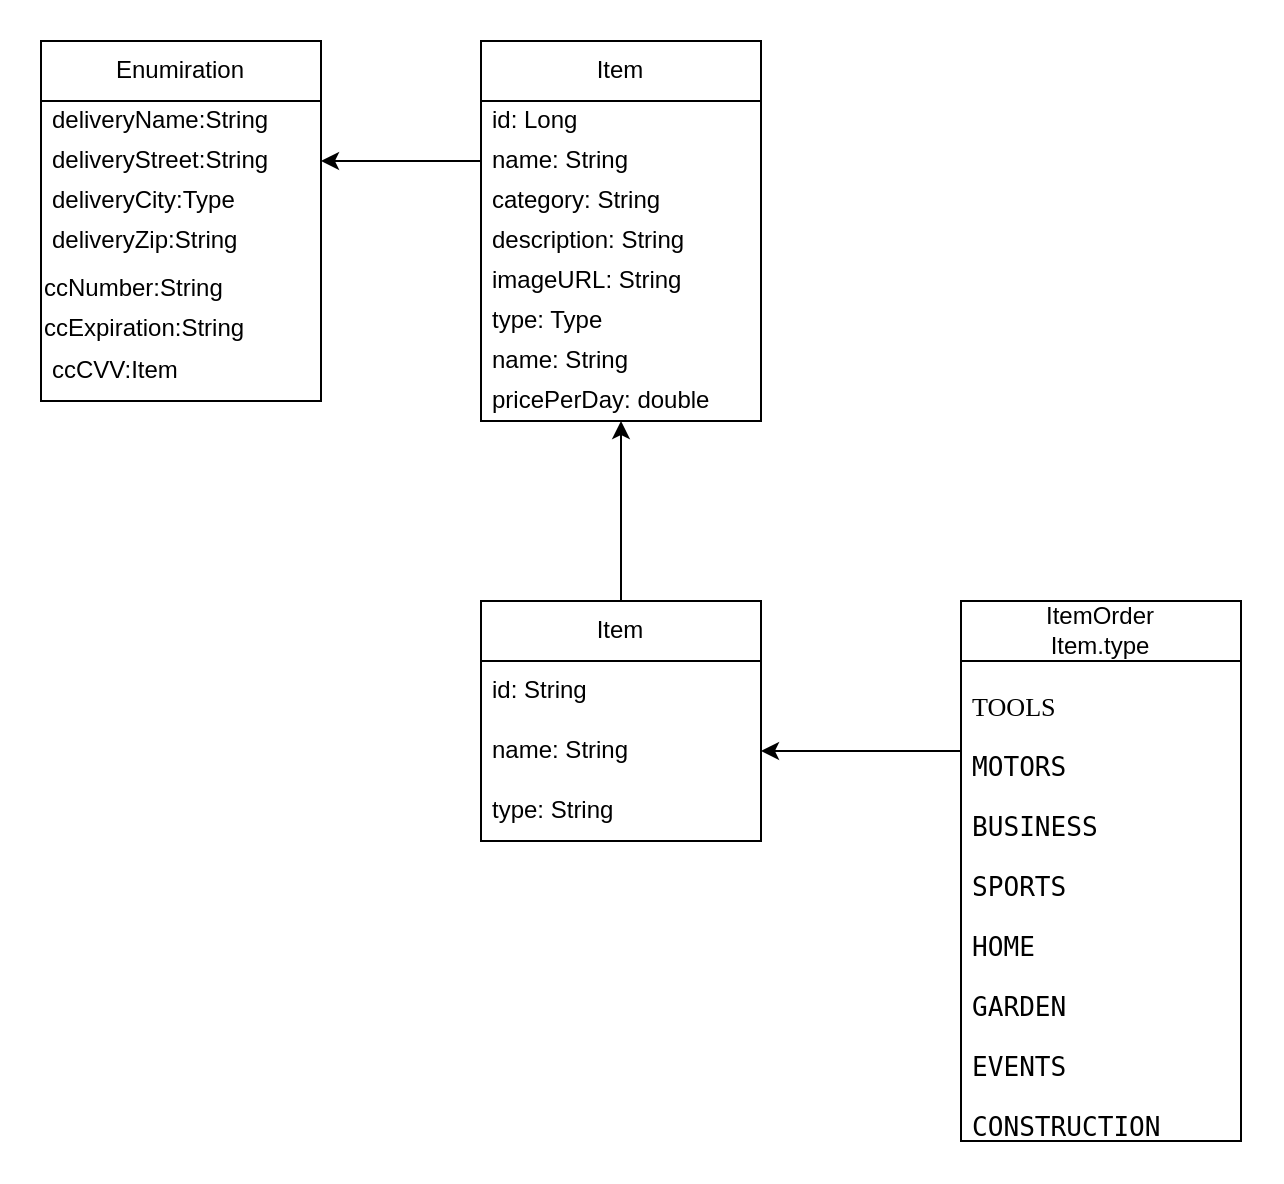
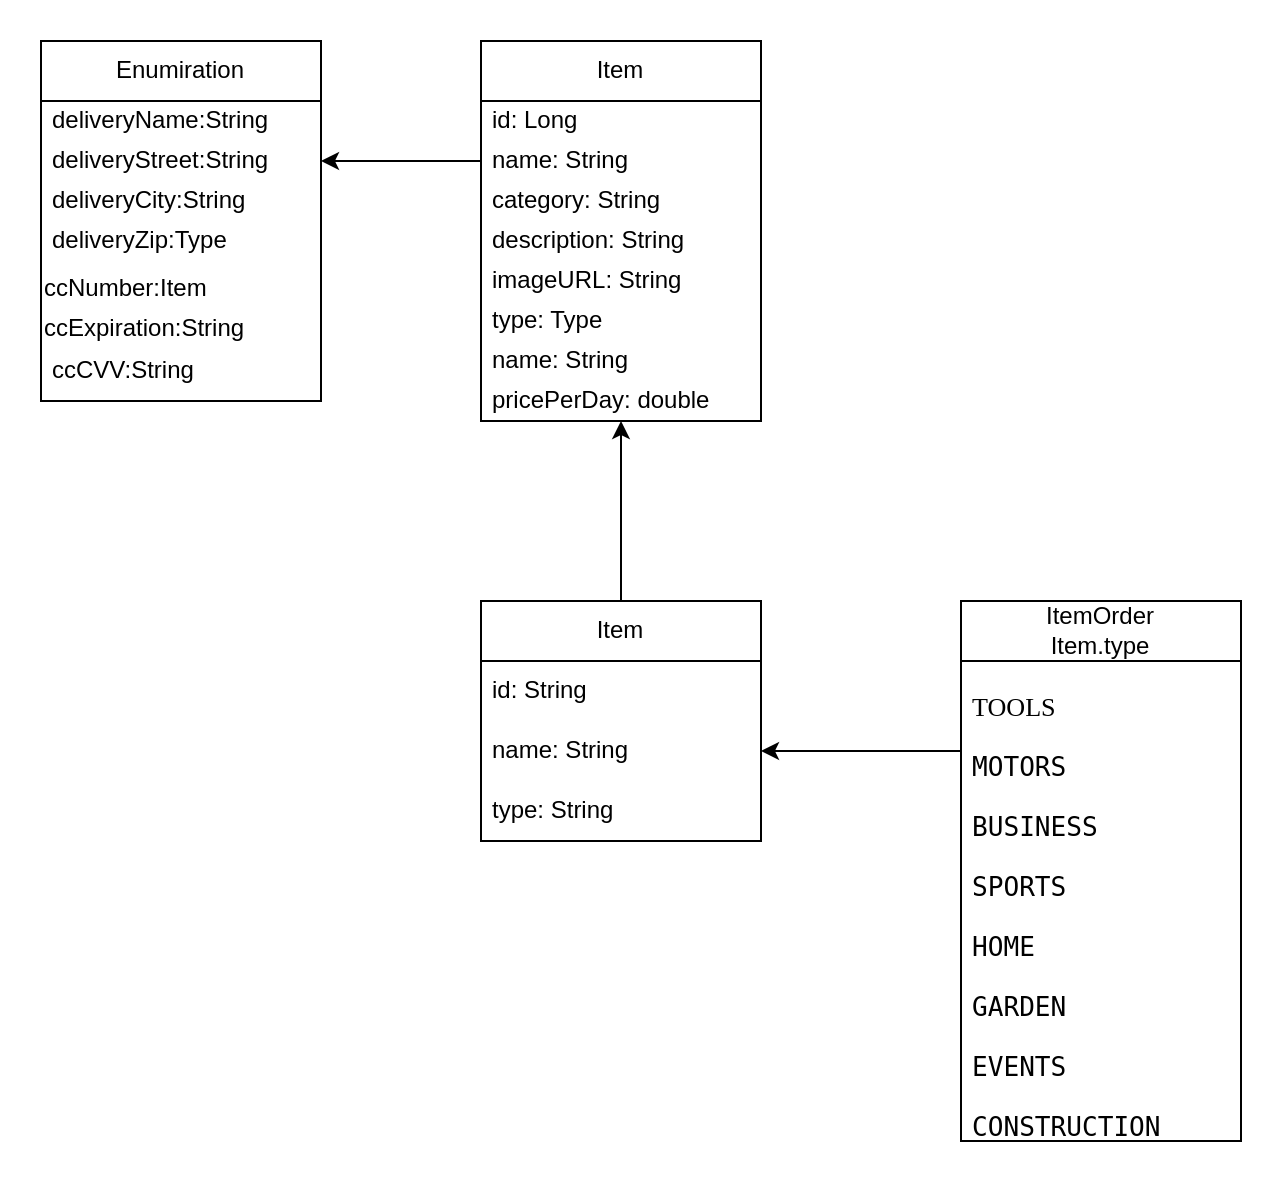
node "deliveryCity:Type": label "deliveryCity:Type" -> "deliveryCity:String"
node "deliveryZip:String": label "deliveryZip:String" -> "deliveryZip:Type"
node "ccNumber:String": label "ccNumber:String" -> "ccNumber:Item"
node "ccCVV:Item": label "ccCVV:Item" -> "ccCVV:String"
